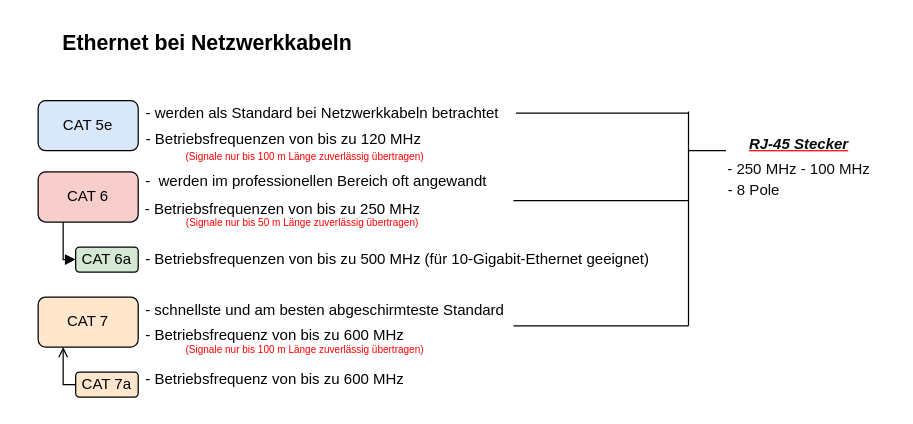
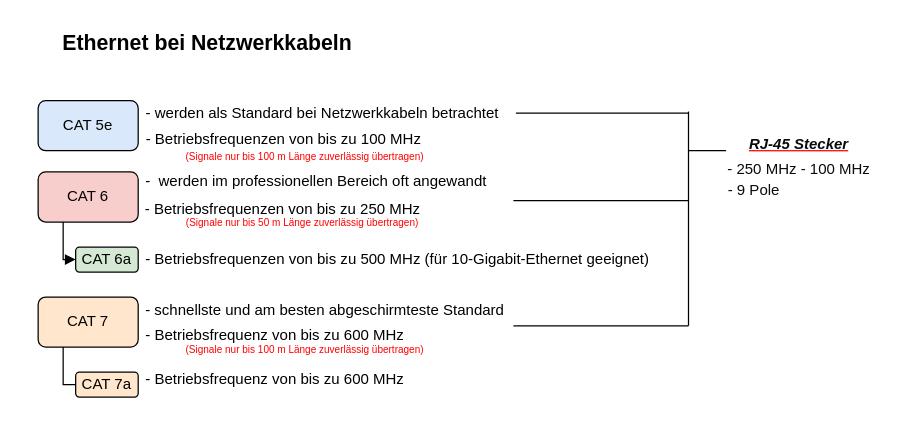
node "- Betriebsfrequenzen von bis zu 120 MHz": label "- Betriebsfrequenzen von bis zu 120 MHz" -> "- Betriebsfrequenzen von bis zu 100 MHz"
node "- 8 Pole": label "- 8 Pole" -> "- 9 Pole"
edge "CAT 7a" -> "CAT 7": arrowhead open -> none
